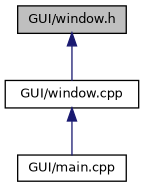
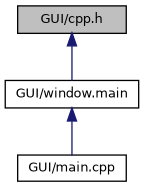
node "GUI/window.h": label "GUI/window.h" -> "GUI/cpp.h"
node "GUI/window.cpp": label "GUI/window.cpp" -> "GUI/window.main"
